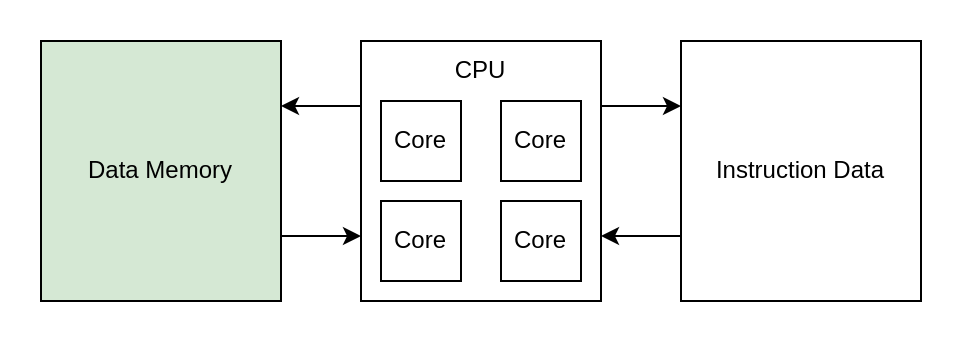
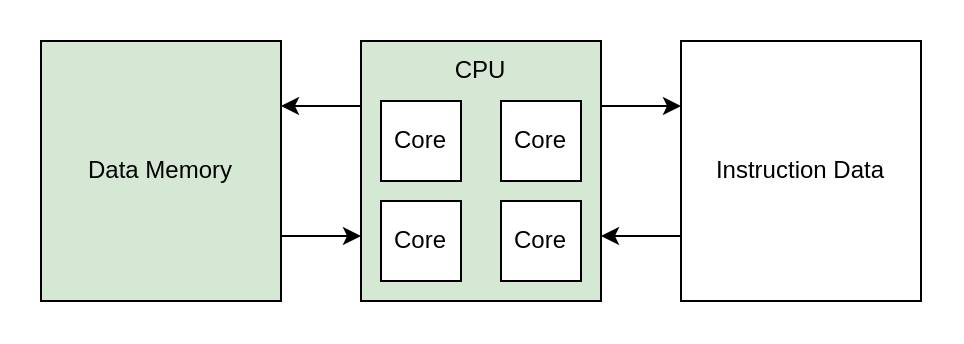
node "CPU": fillcolor #ffffff -> #d5e8d4
